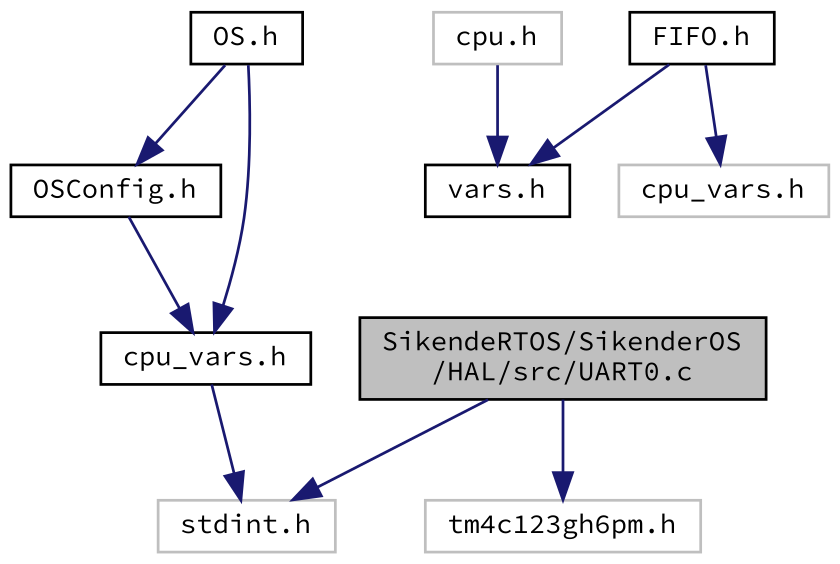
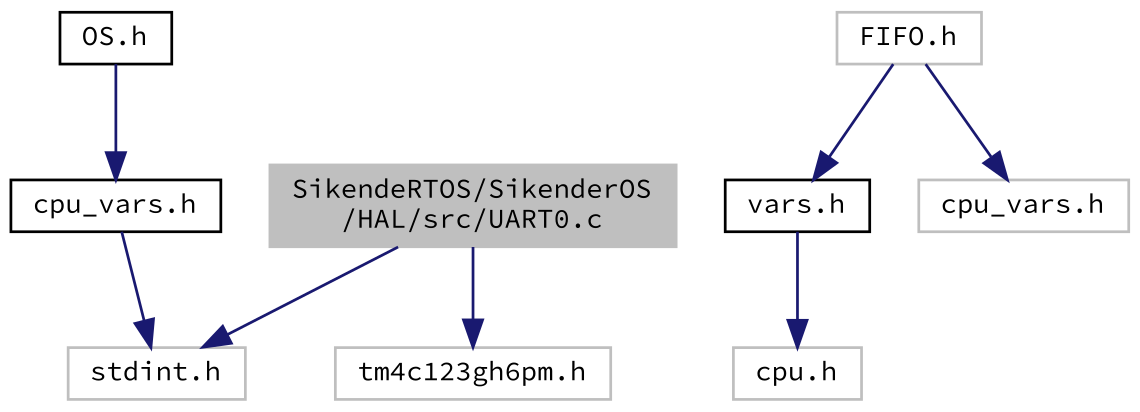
node "FIFO.h": color black -> grey75
edge "cpu.h" -> "vars.h": reversed
node "OSConfig.h": removed
node "SikendeRTOS/SikenderOS /HAL/src/UART0.c": color black -> grey75
